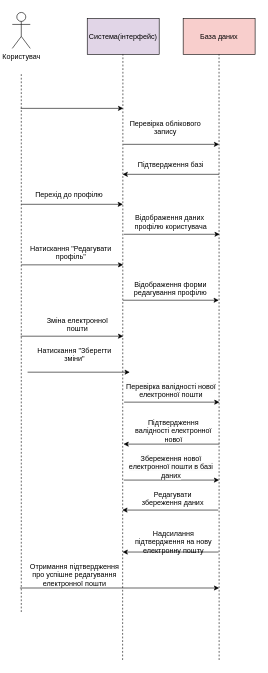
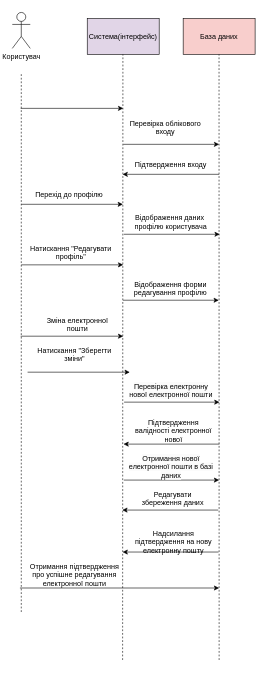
node "Перевірка облікового запису": label "Перевірка облікового запису" -> "Перевірка облікового входу"
node "Підтвердження базі": label "Підтвердження базі" -> "Підтвердження входу"
node "Перевірка валідності нової електронної пошти": label "Перевірка валідності нової електронної пошти" -> "Перевірка електронну нової електронної пошти"
node "Збереження нової електронної пошти в базі даних": label "Збереження нової електронної пошти в базі даних" -> "Отримання нової електронної пошти в базі даних"
